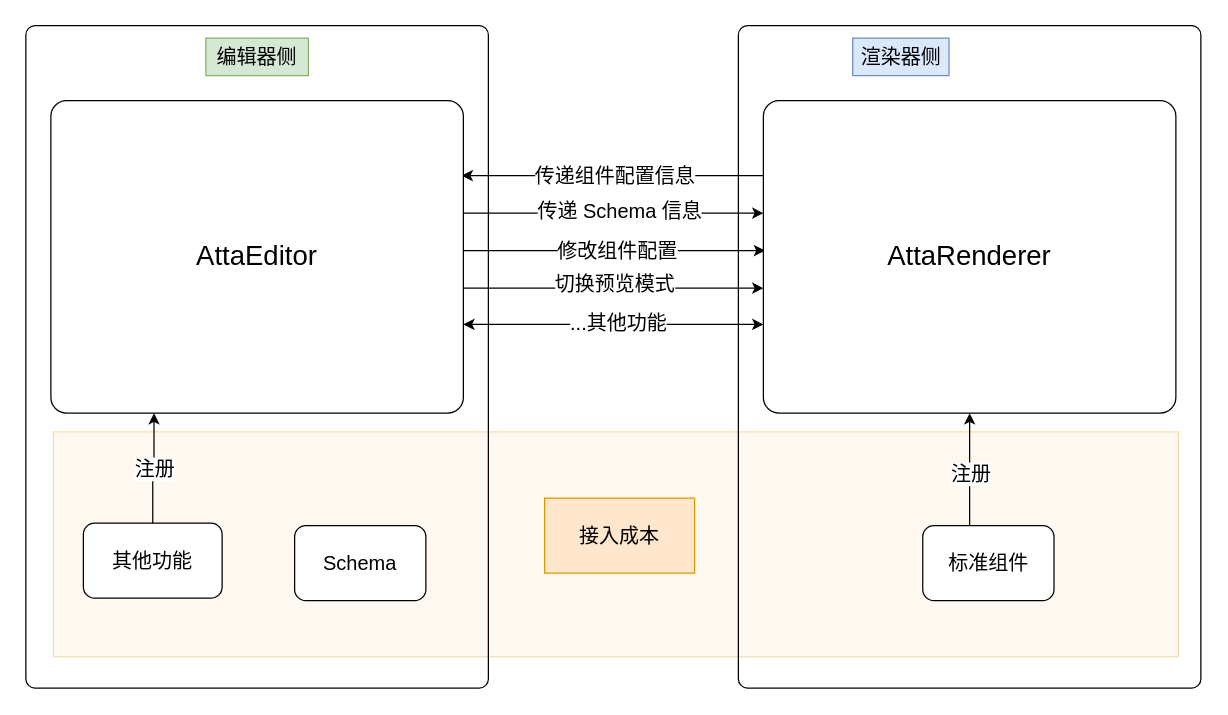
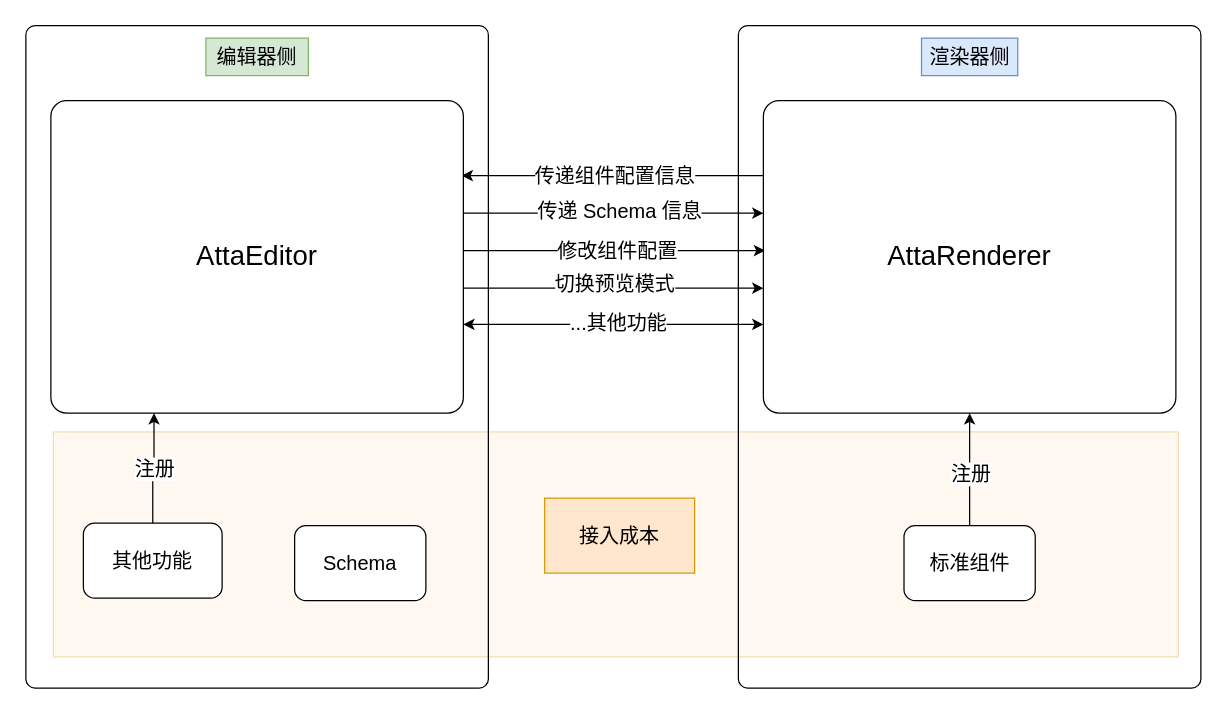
node "渲染器侧": moved (901, 57) -> (969, 57)
node "标准组件": moved (988, 563) -> (969, 563)
